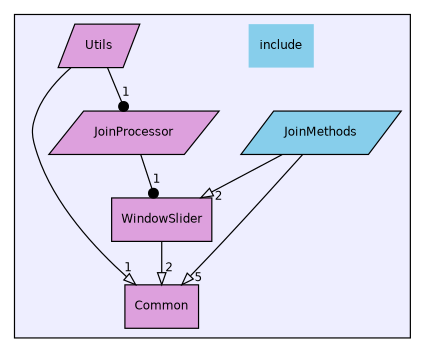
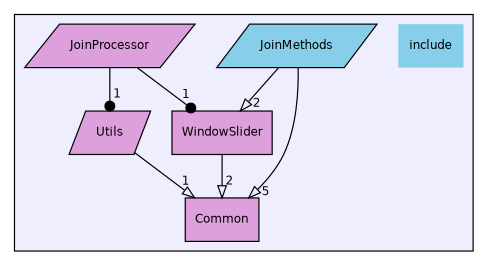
edge "Utils" -> "JoinProcessor": reversed
